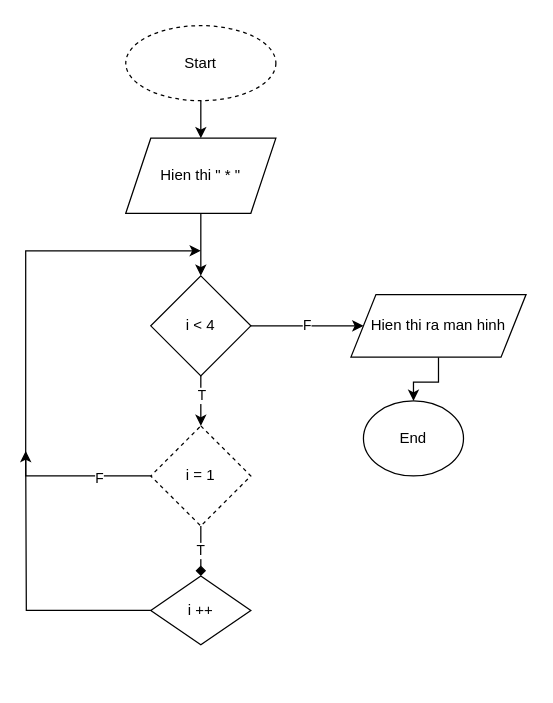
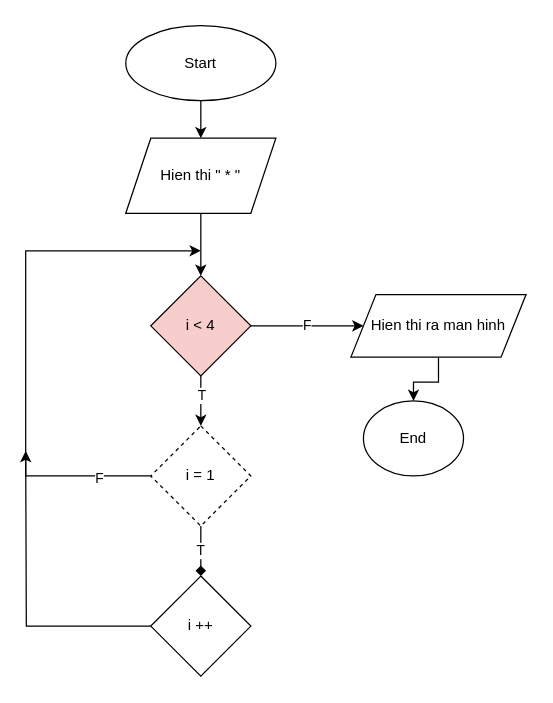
node "Start": style dashed -> solid
node "i < 4": fillcolor #ffffff -> #f8cecc
node "i ++": size 100x69 -> 100x100
